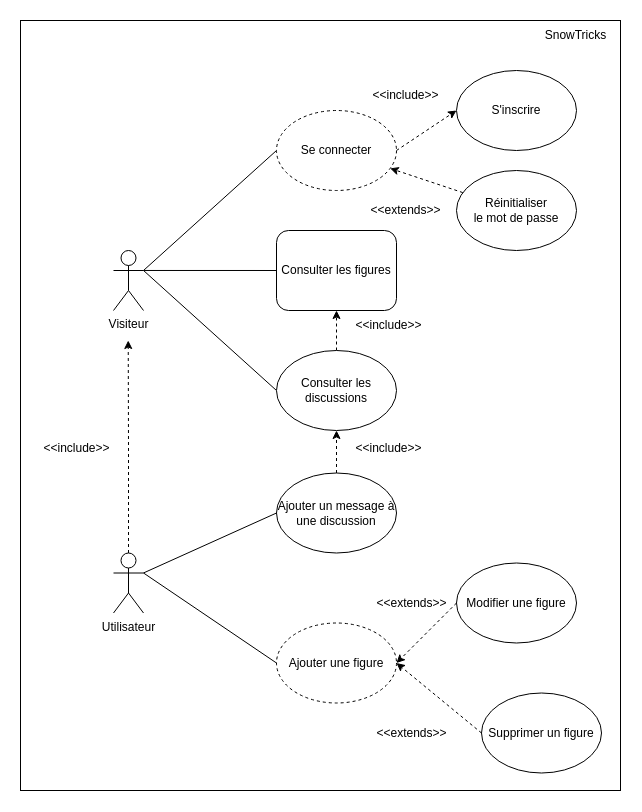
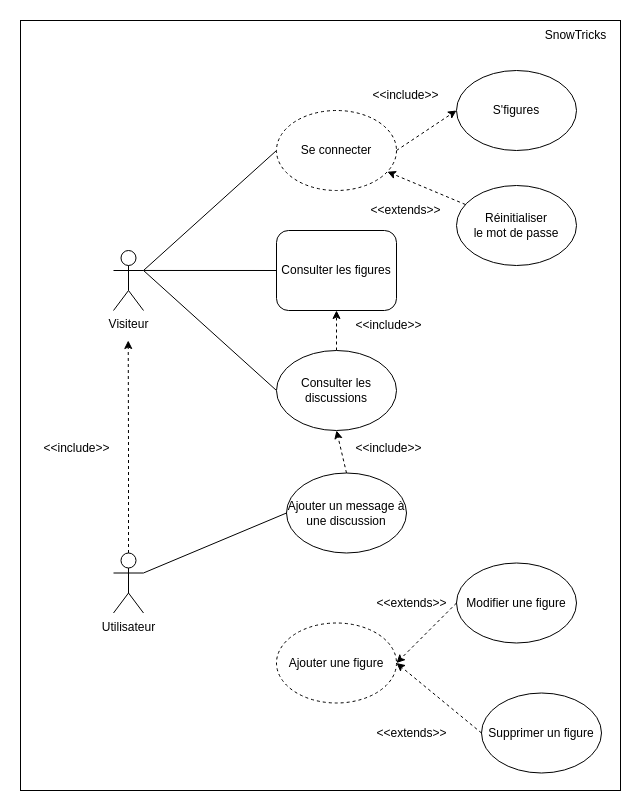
node "S'inscrire": label "S'inscrire" -> "S'figures"
node "Réinitialiser le mot de passe": moved (517, 211) -> (517, 226)
node "Ajouter un message à une discussion": moved (337, 513) -> (347, 513)
edge "Utilisateur" -- "Ajouter une figure": removed
